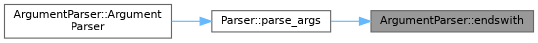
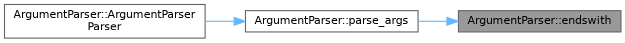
node "ArgumentParser::Argument Parser": label "ArgumentParser::Argument Parser" -> "ArgumentParser::ArgumentParser Parser"
node "Parser::parse_args": label "Parser::parse_args" -> "ArgumentParser::parse_args"
